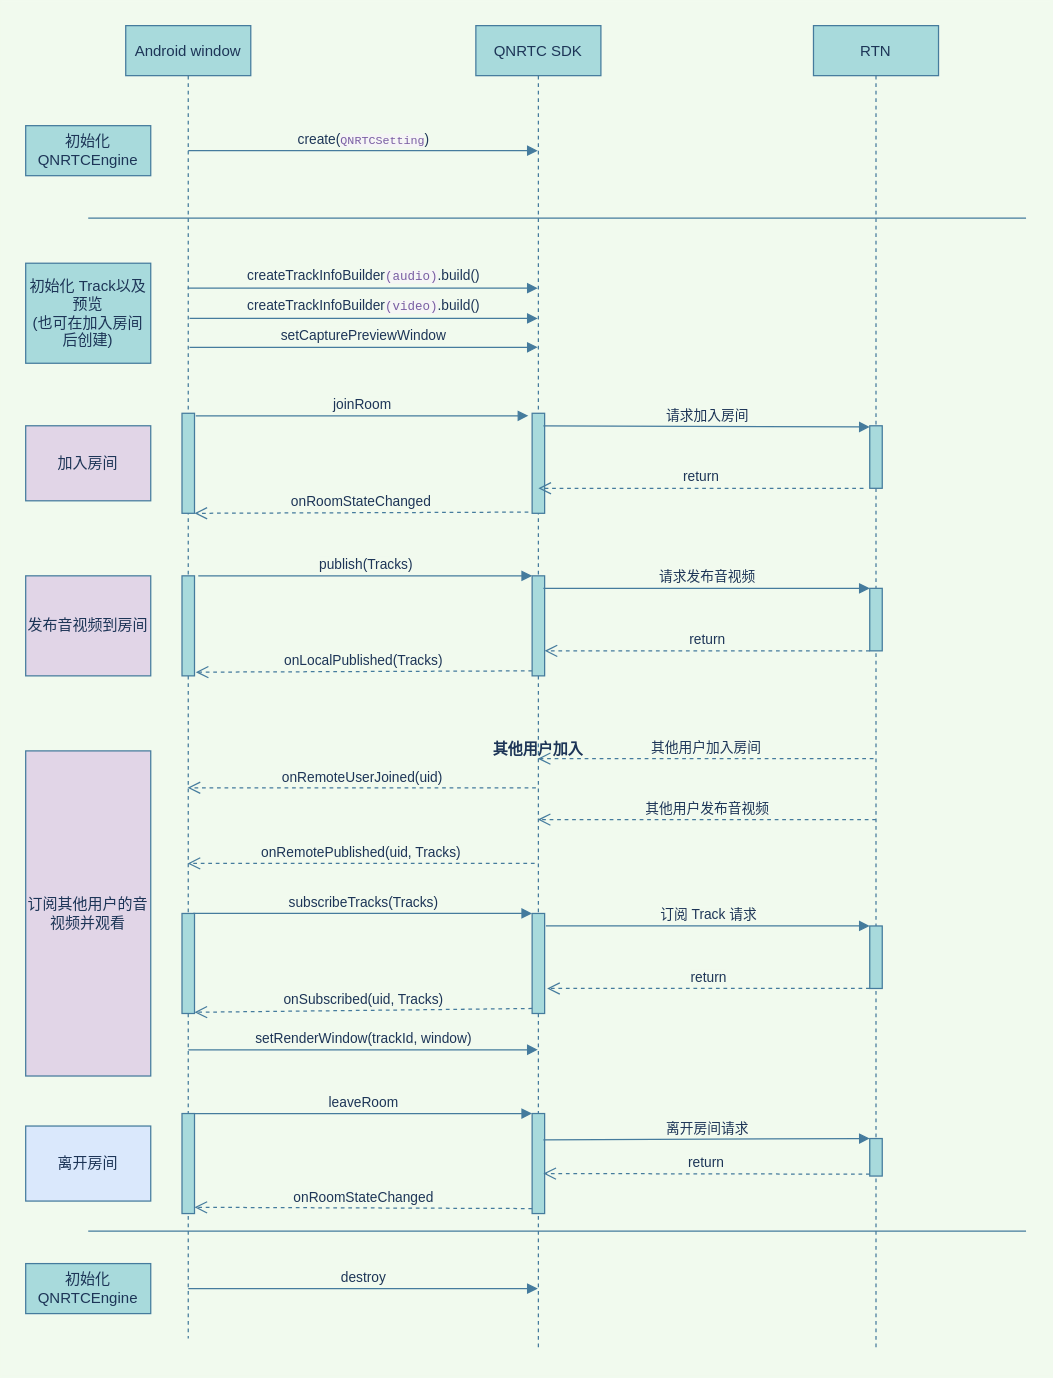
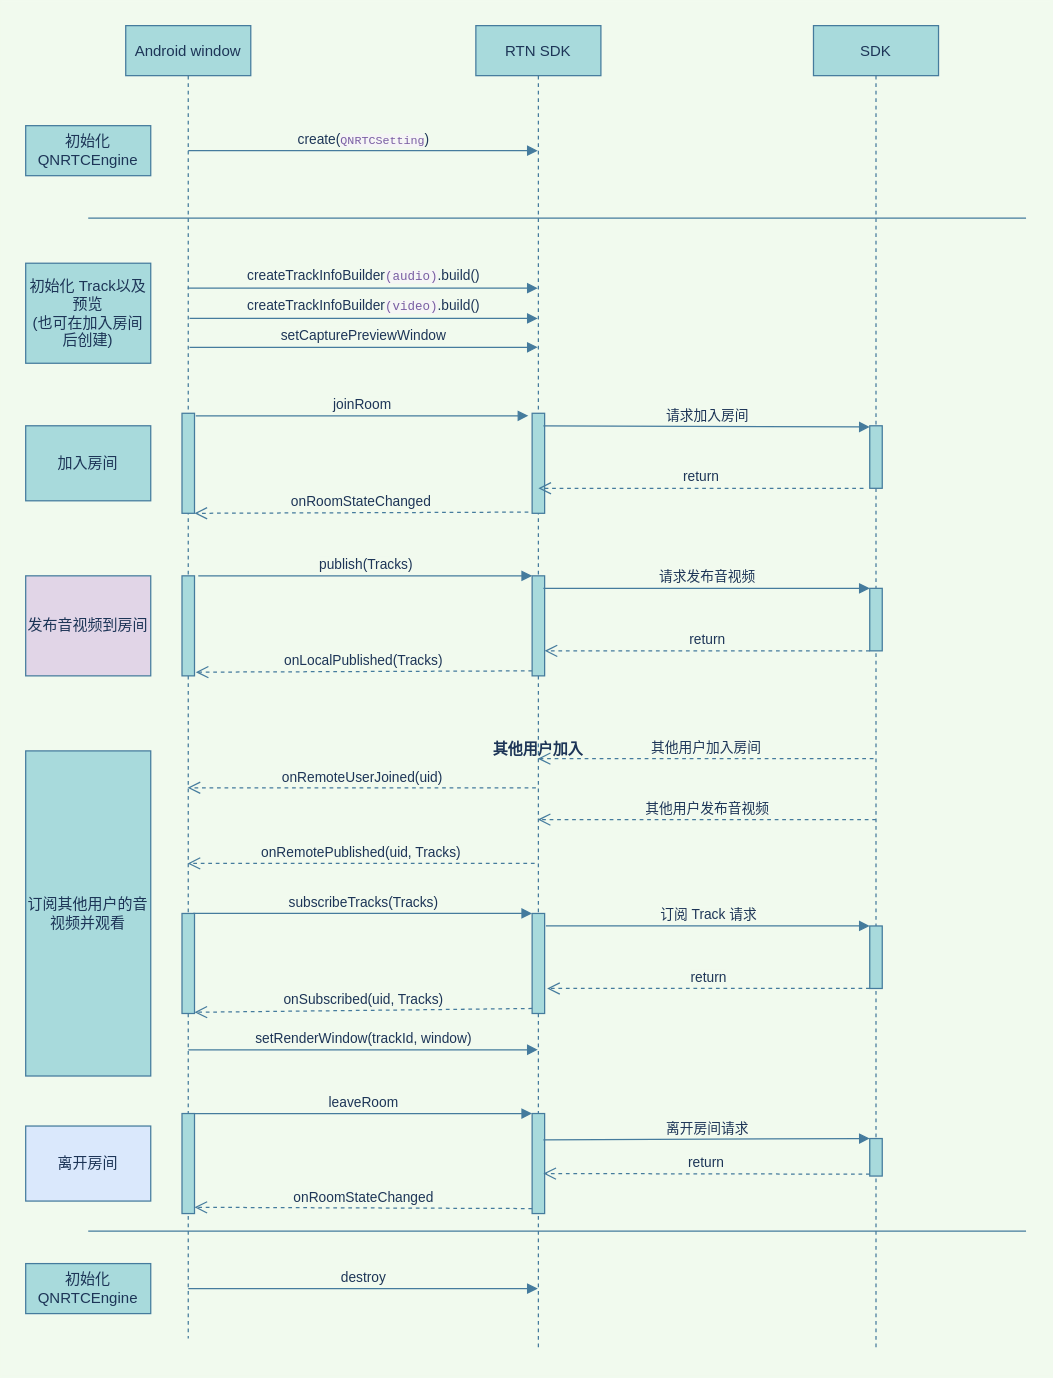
node "QNRTC SDK": label "QNRTC SDK" -> "RTN SDK"
node "RTN": label "RTN" -> "SDK"
node "加入房间": fillcolor #e1d5e7 -> #a8dadc
node "订阅其他用户的音视频并观看": fillcolor #e1d5e7 -> #a8dadc
